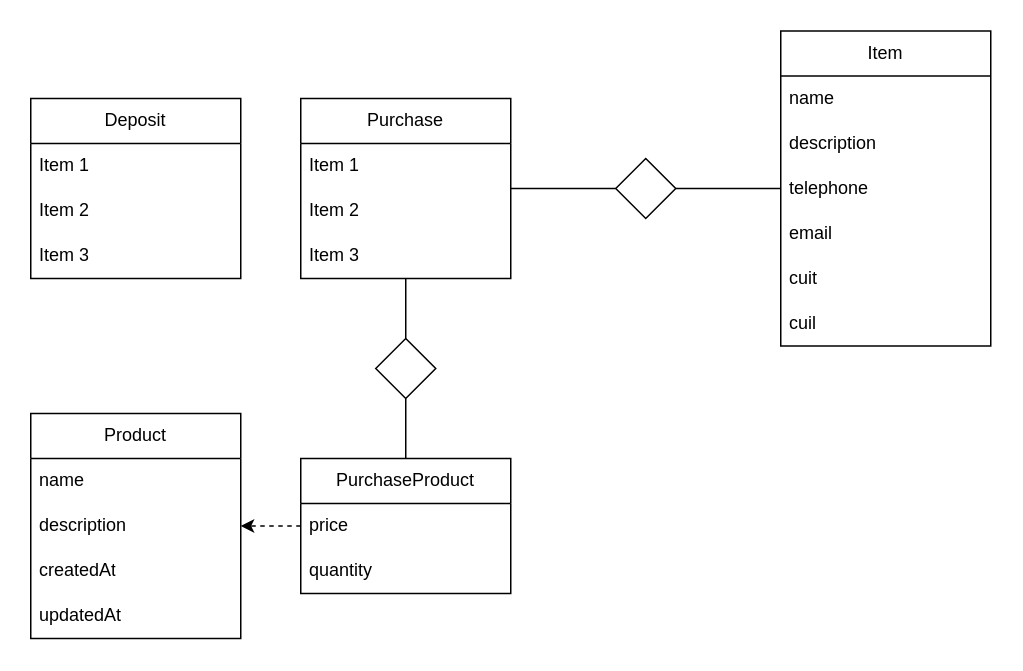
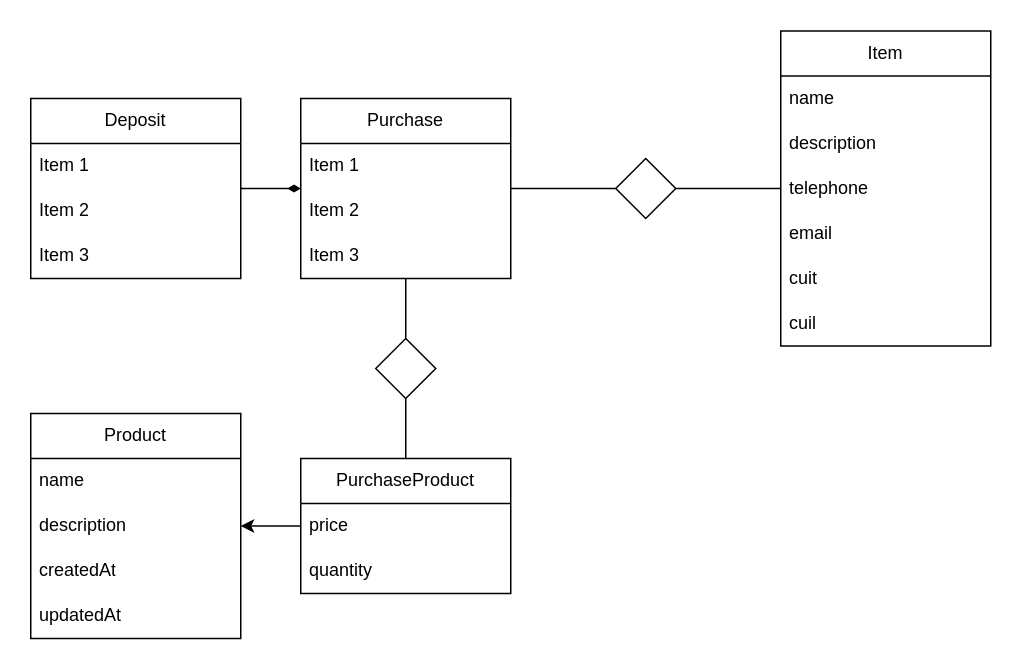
edge "Deposit" -> "Purchase": added
edge "PurchaseProduct" -> "Product": style dashed -> solid
